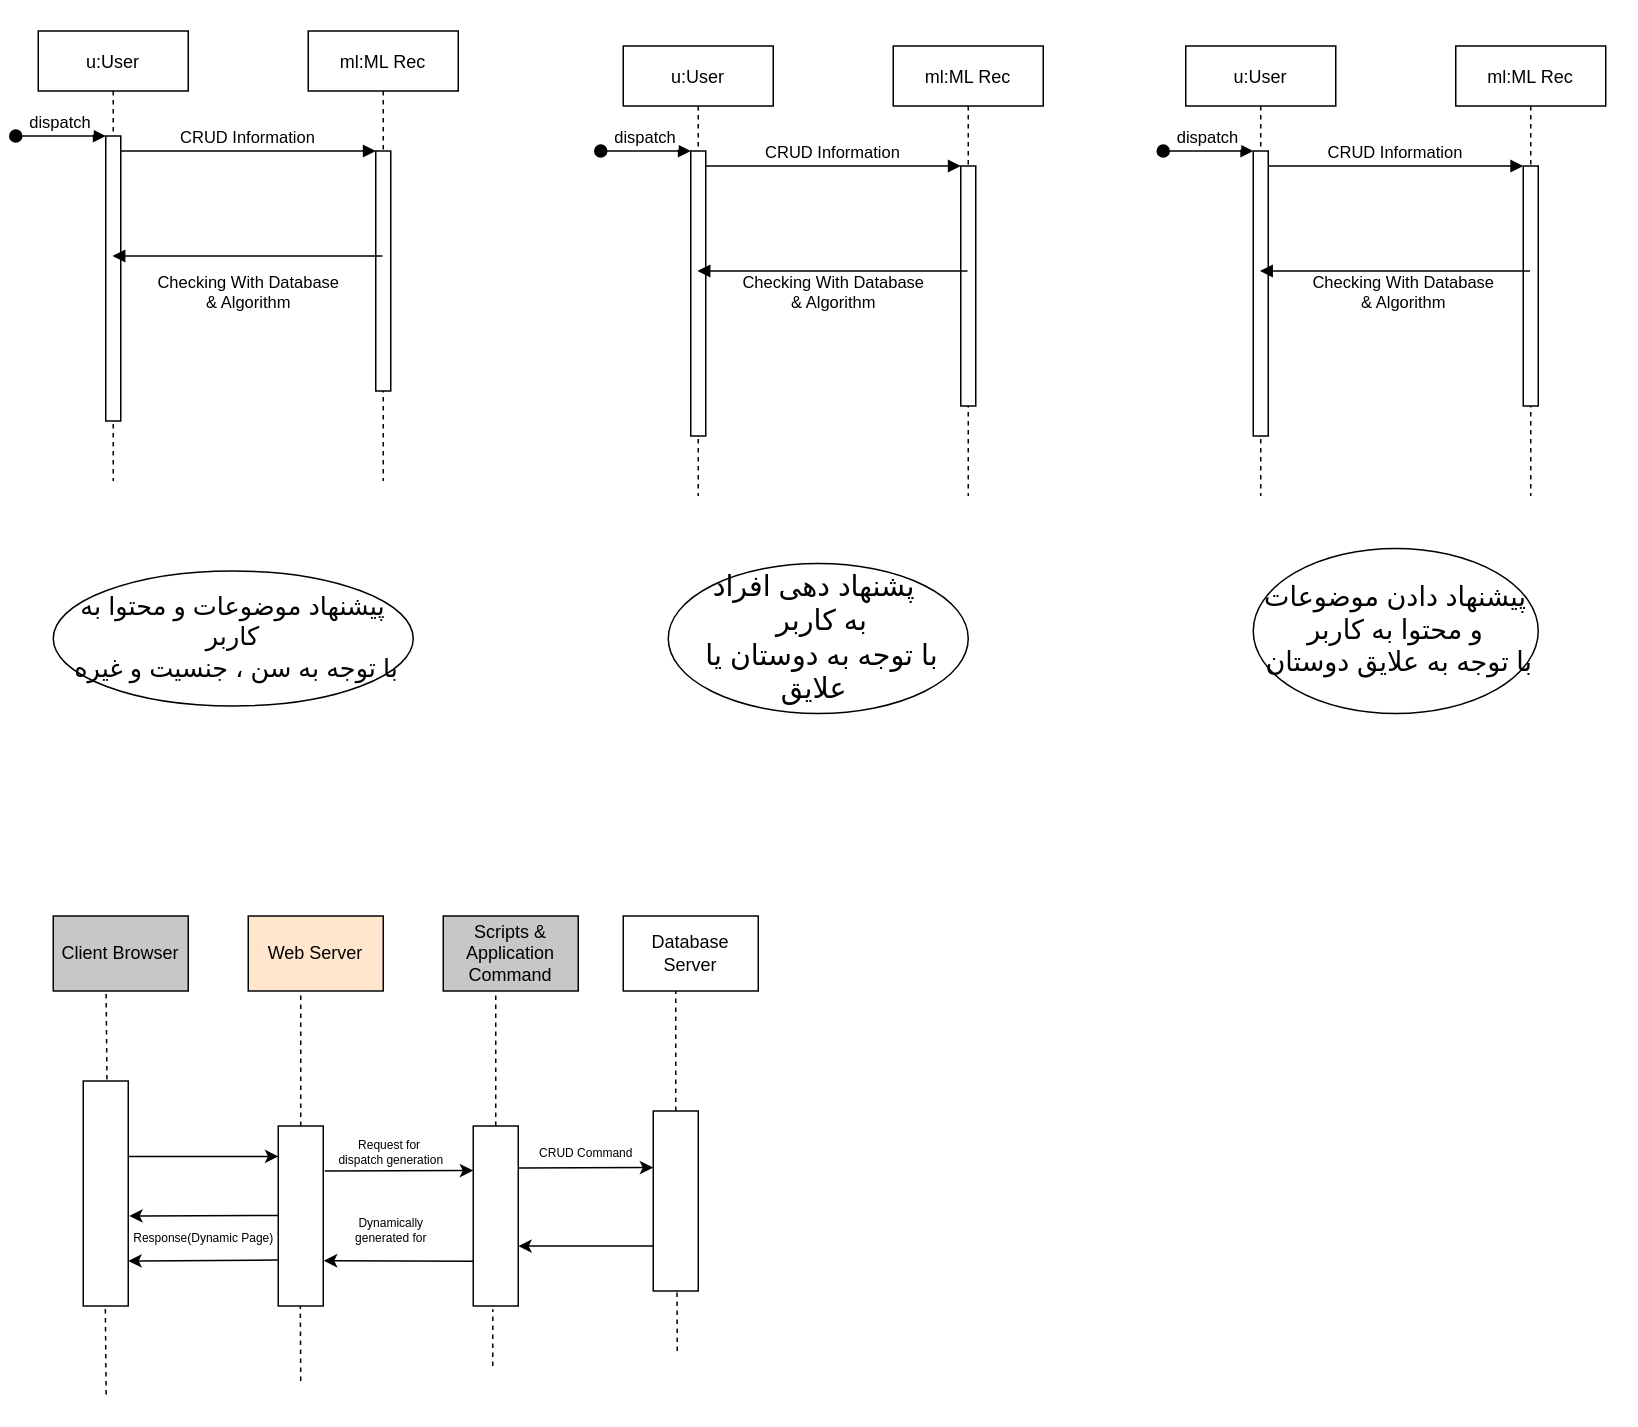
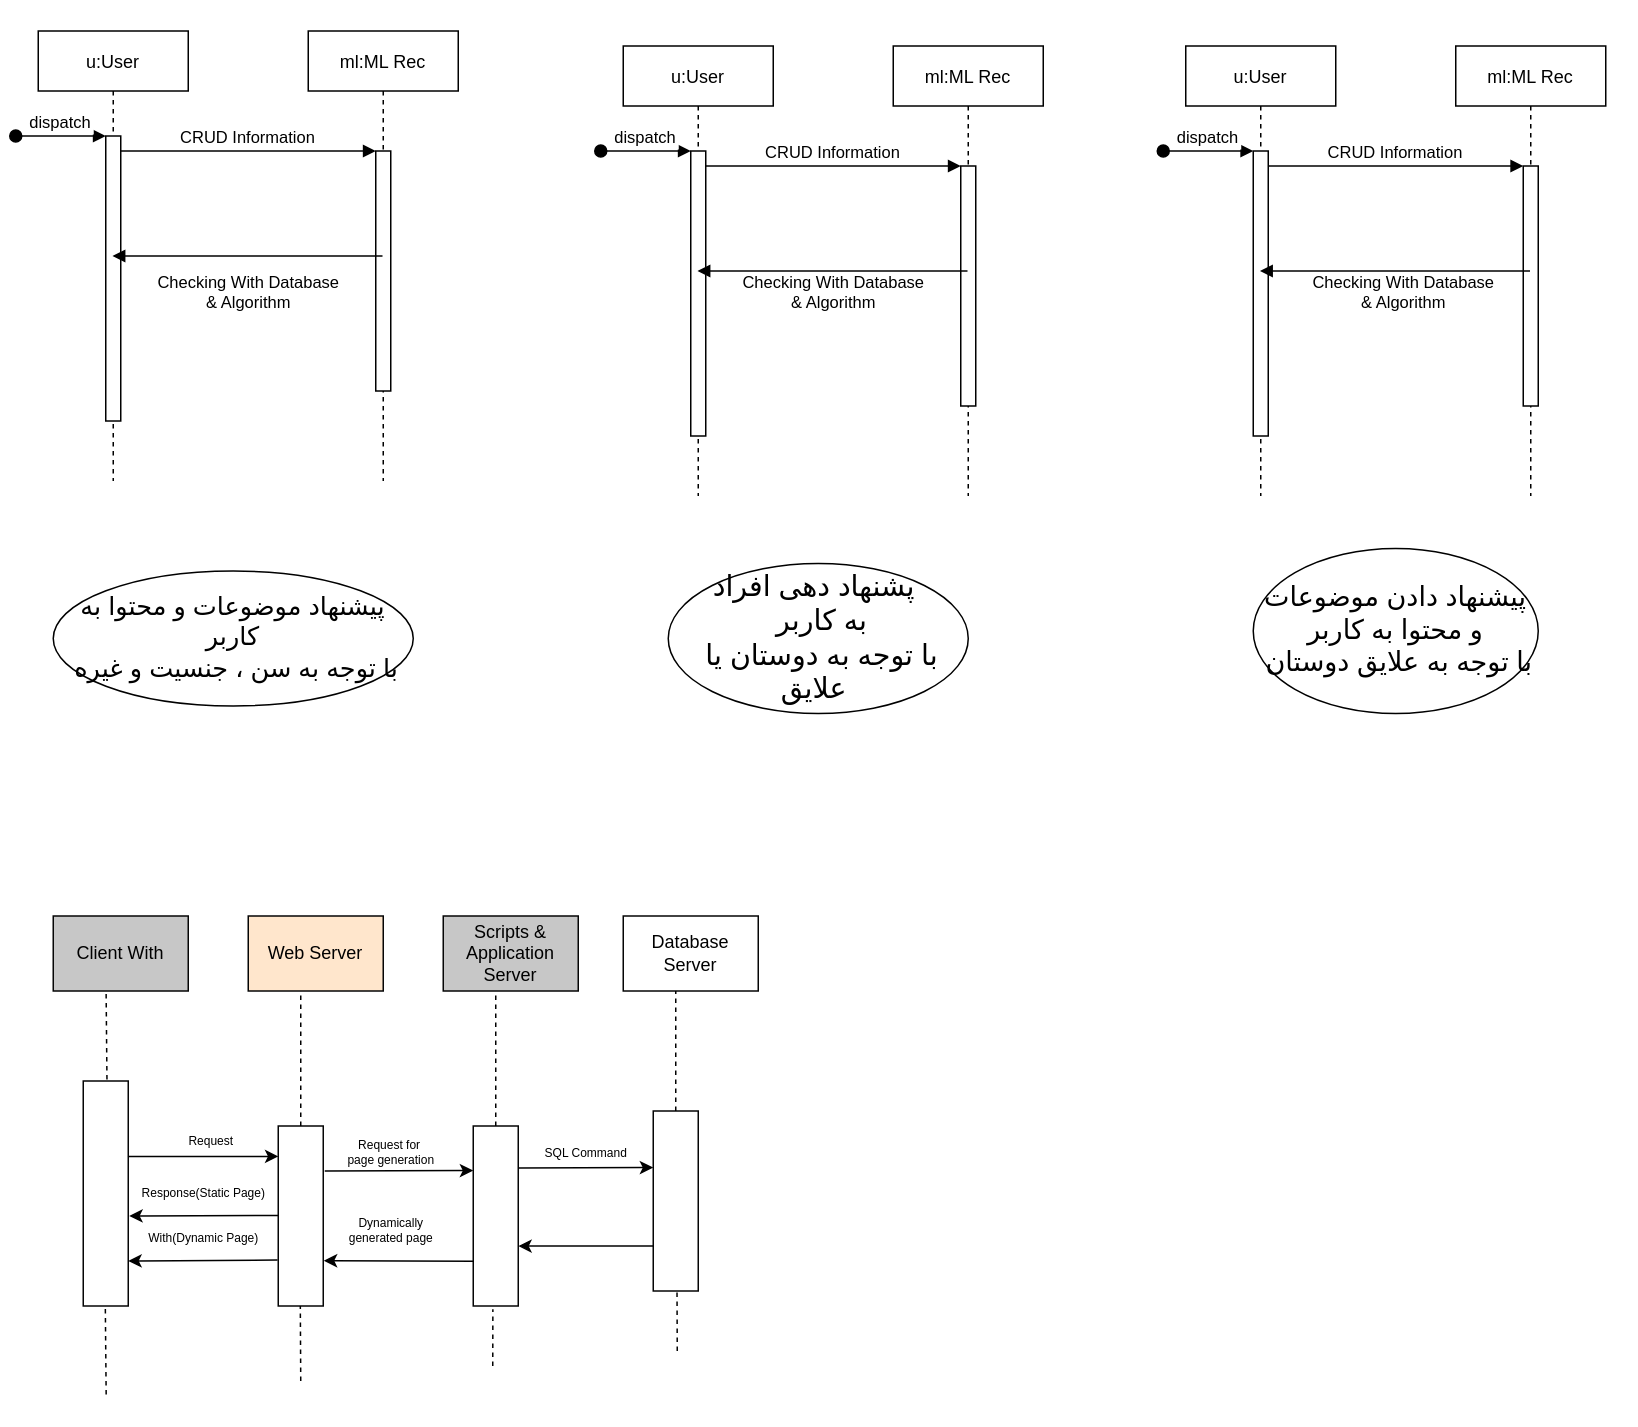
node "Client Browser": label "Client Browser" -> "Client With"
node "Scripts & Application Command": label "Scripts & Application Command" -> "Scripts & Application Server"
node "Request": added
node "Request for dispatch generation": label "Request for dispatch generation" -> "Request for page generation"
node "CRUD Command": label "CRUD Command" -> "SQL Command"
node "Response(Static Page)": added
node "Dynamically generated for": label "Dynamically generated for" -> "Dynamically generated page"
node "Response(Dynamic Page)": label "Response(Dynamic Page)" -> "With(Dynamic Page)"
